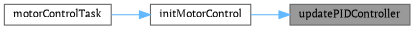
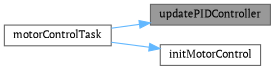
edge "initMotorControl" -> "updatePIDController": now "motorControlTask" -> "updatePIDController"
